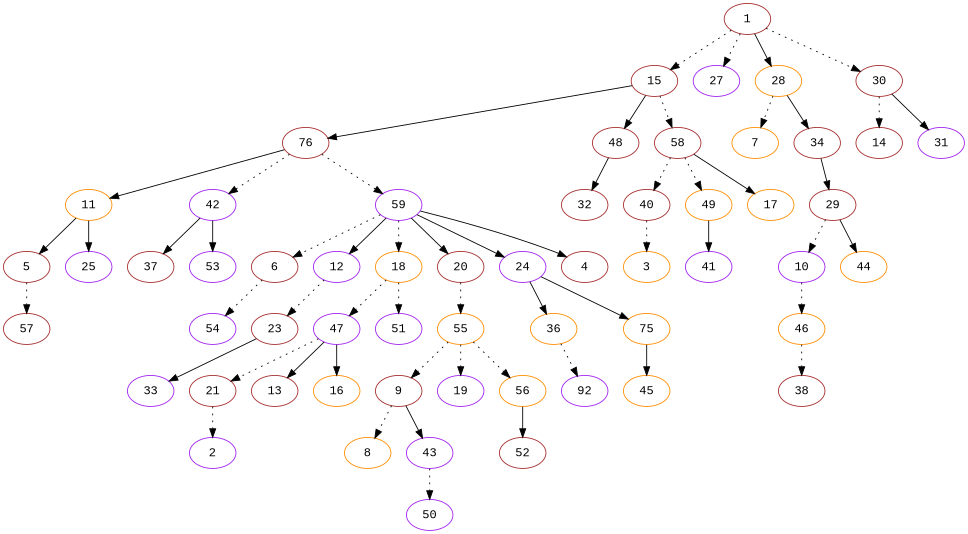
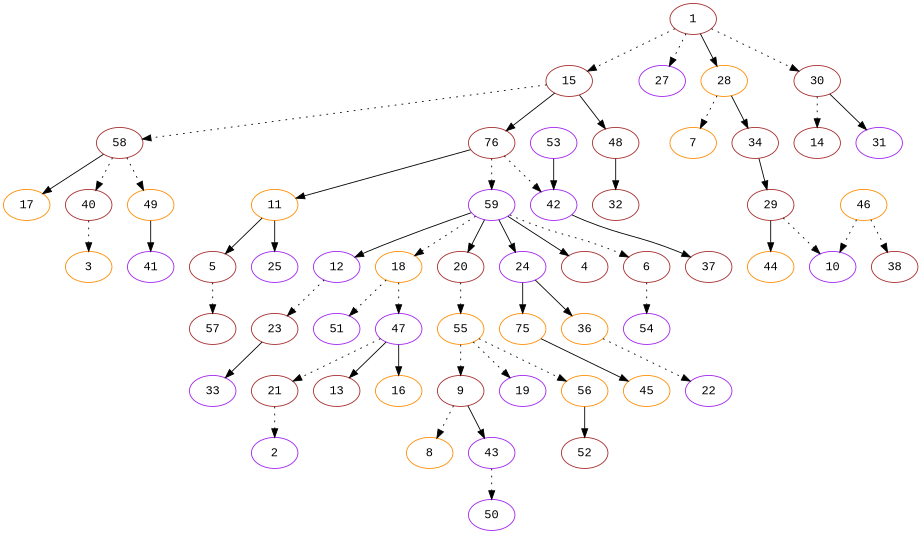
edge "42" -> "53": reversed
edge "10" -> "46": reversed
node "92": label "92" -> "22"
